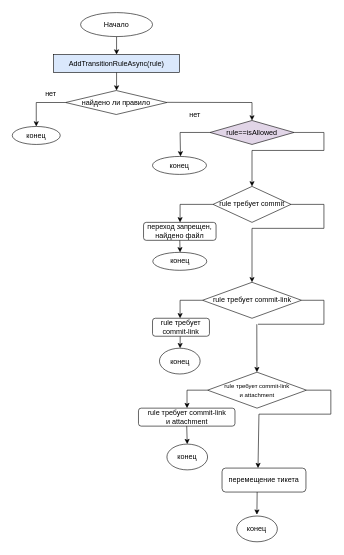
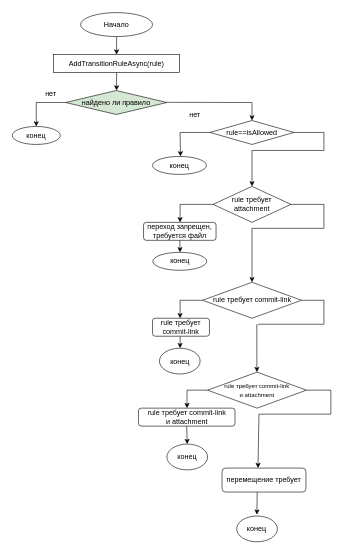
node "AddTransitionRuleAsync(rule)": fillcolor #dae8fc -> #ffffff
node "найдено ли правило": fillcolor #ffffff -> #d5e8d4
node "rule==isAllowed": fillcolor #e1d5e7 -> #ffffff
node "rule требует commit": label "rule требует commit" -> "rule требует attachment"
node "переход запрещен, найдено файл": label "переход запрещен, найдено файл" -> "переход запрещен, требуется файл"
node "перемещение тикета": label "перемещение тикета" -> "перемещение требует"
